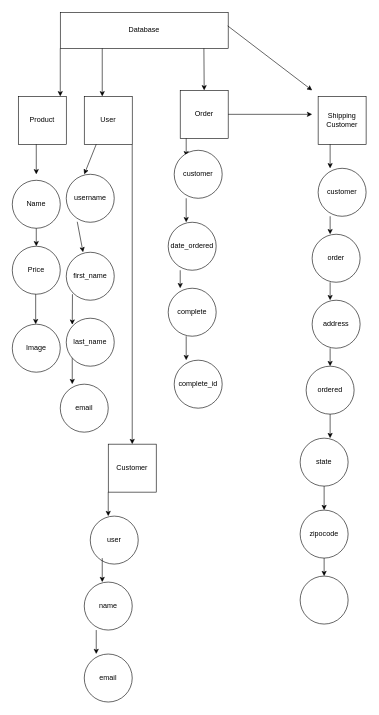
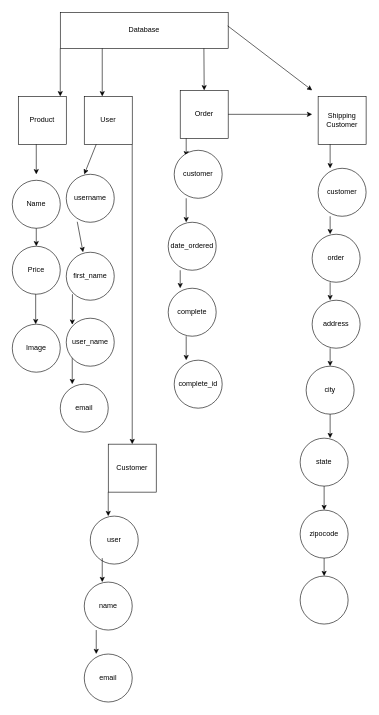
node "last_name": label "last_name" -> "user_name"
node "ordered": label "ordered" -> "city"
